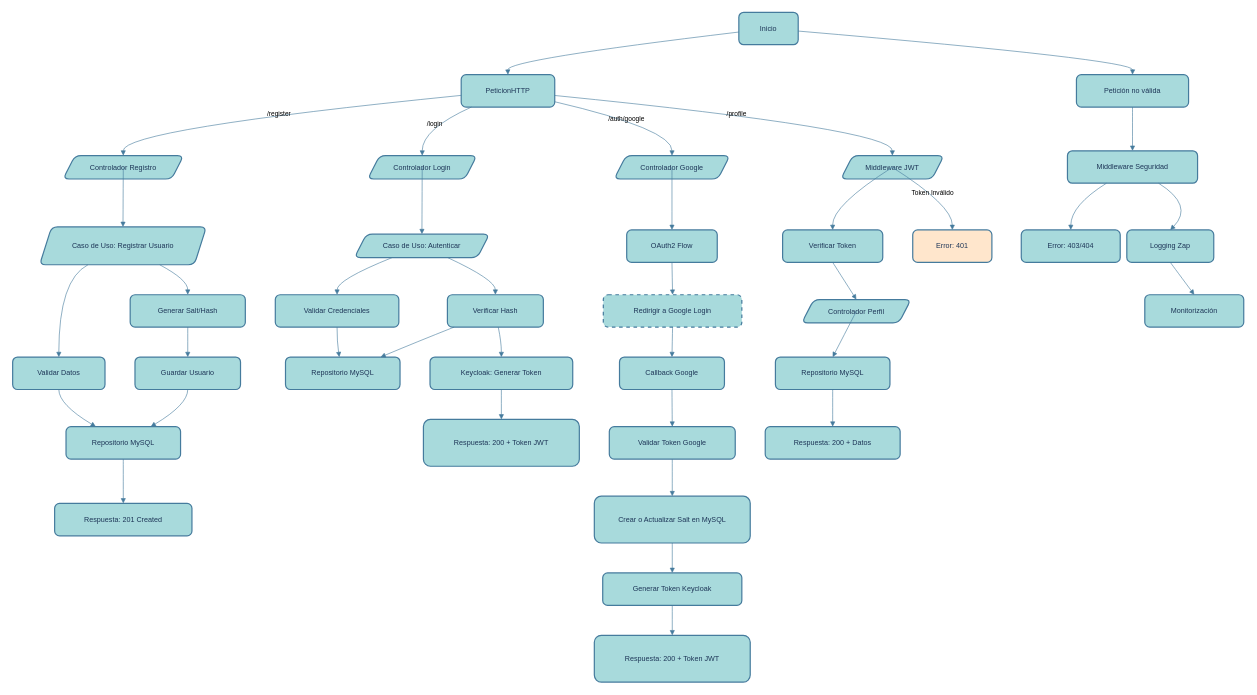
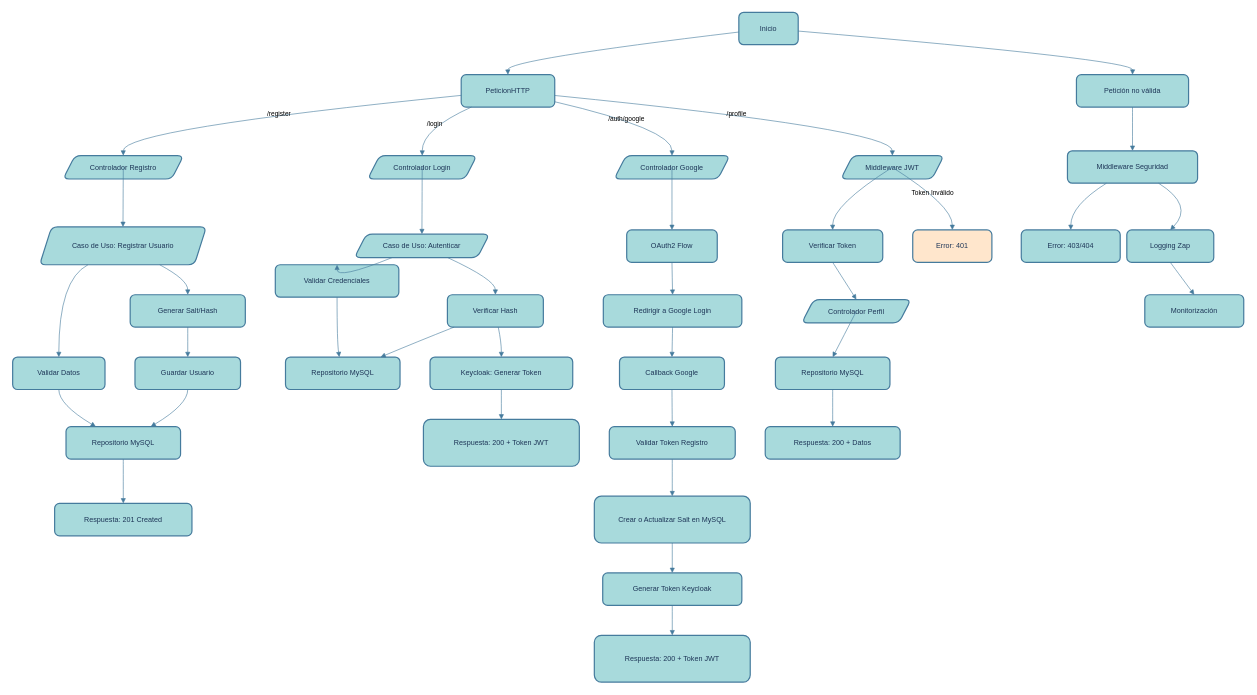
node "Validar Credenciales": moved (337, 311) -> (337, 281)
node "Redirigir a Google Login": style dashed -> solid
node "Validar Token Google": label "Validar Token Google" -> "Validar Token Registro"
